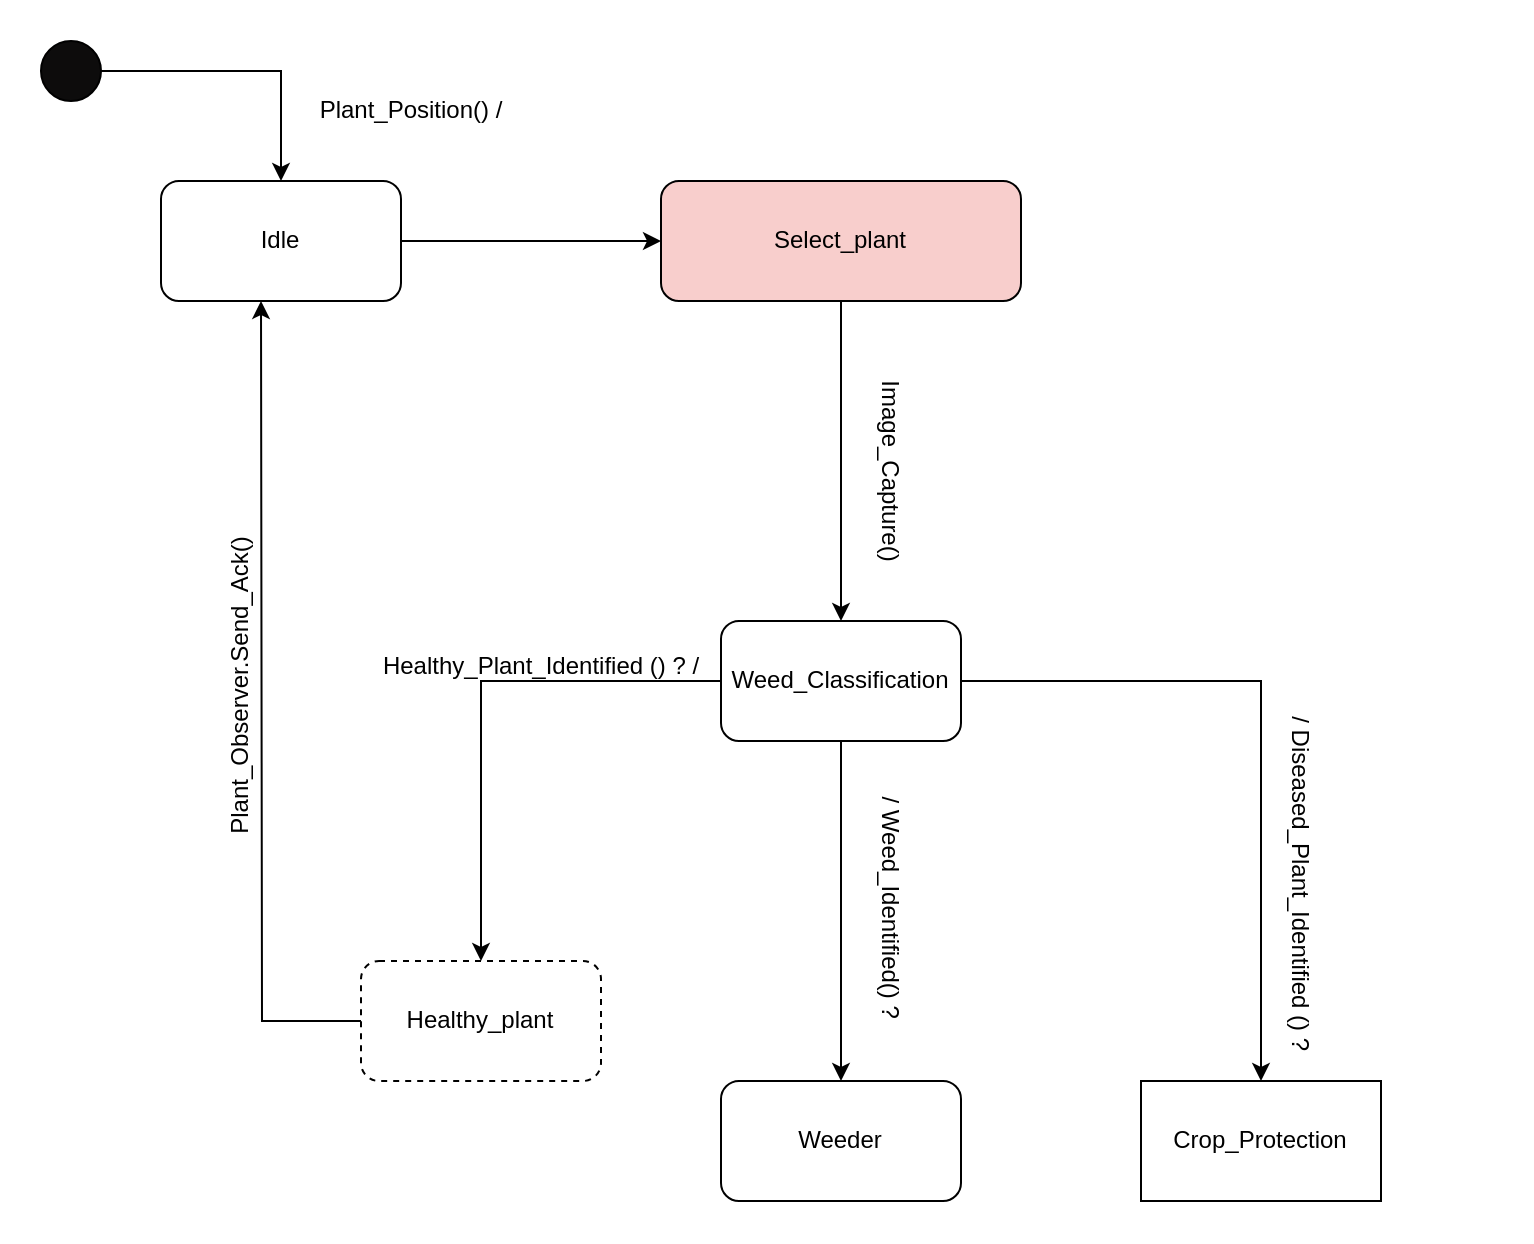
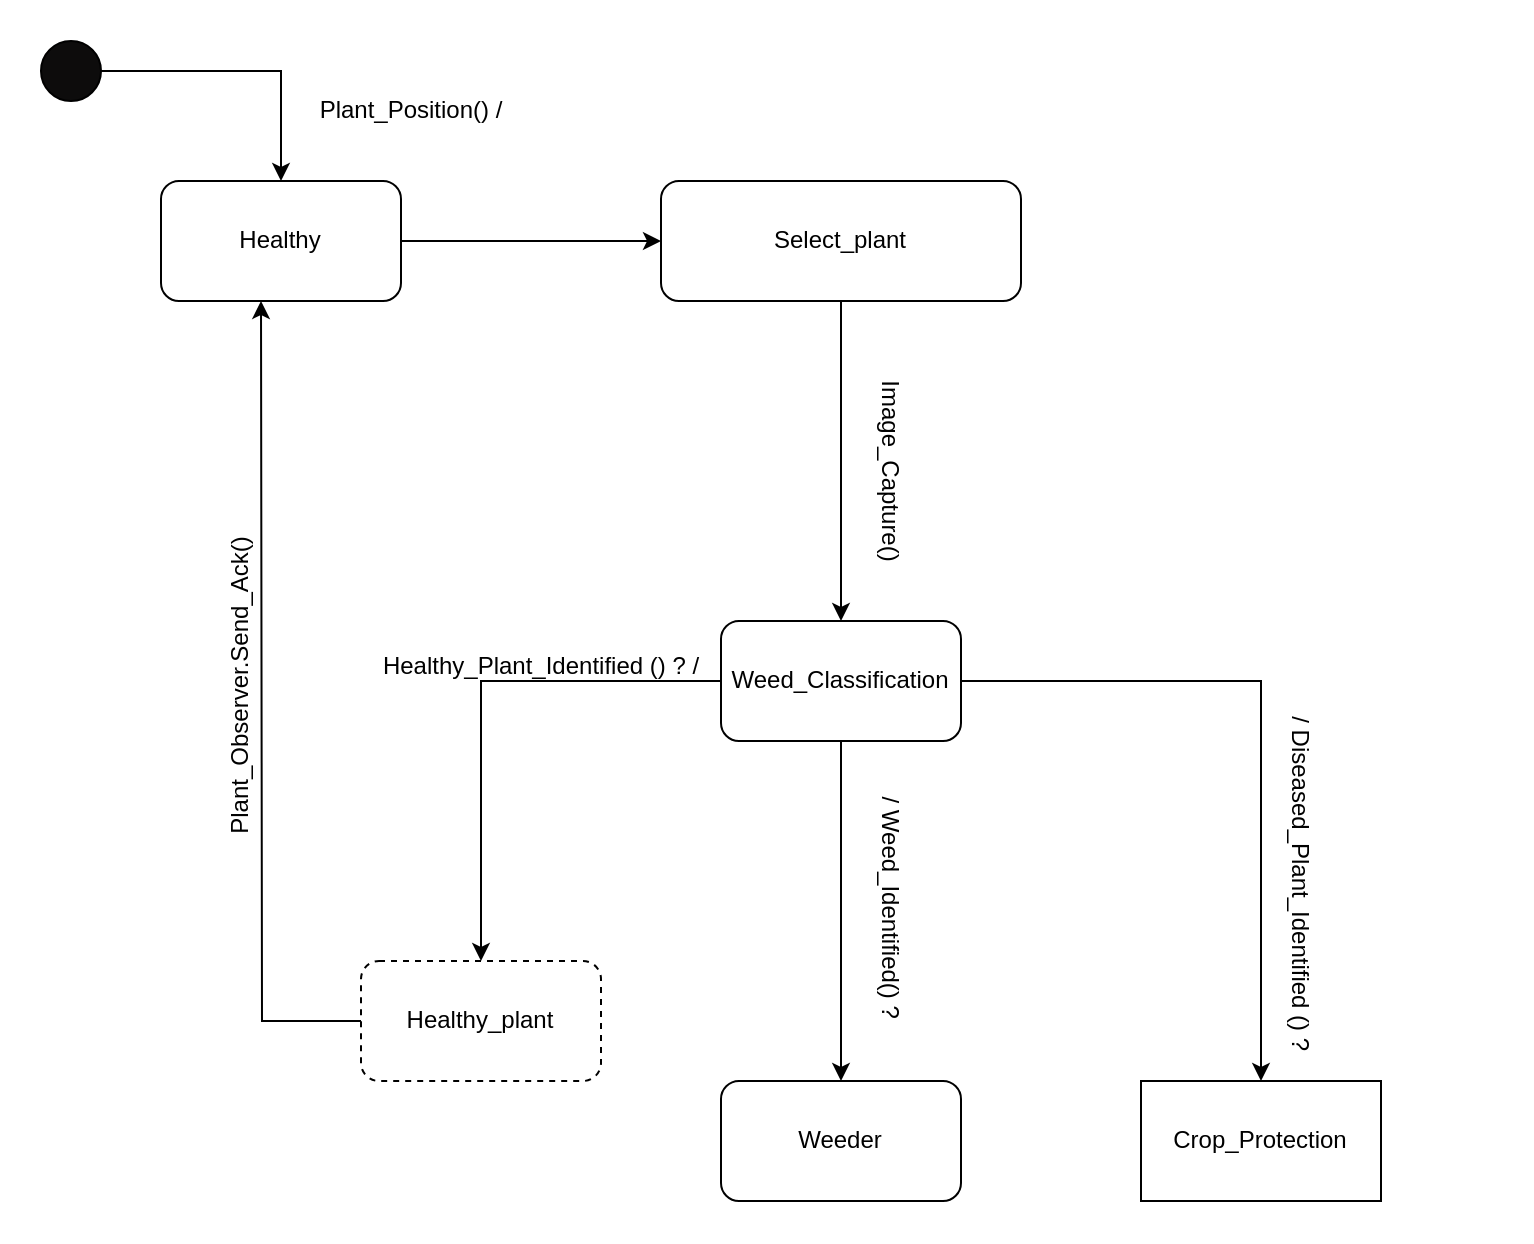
node "Idle": label "Idle" -> "Healthy"
node "Select_plant": fillcolor #f8cecc -> #ffffff
